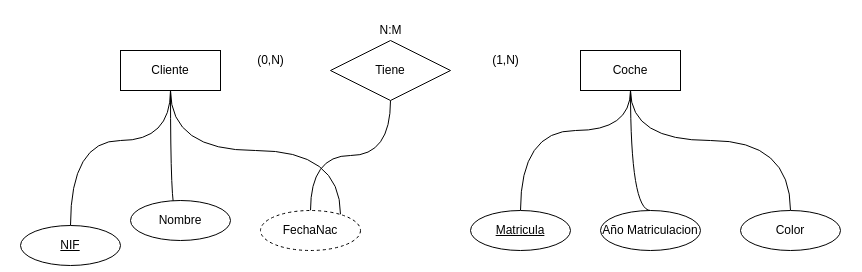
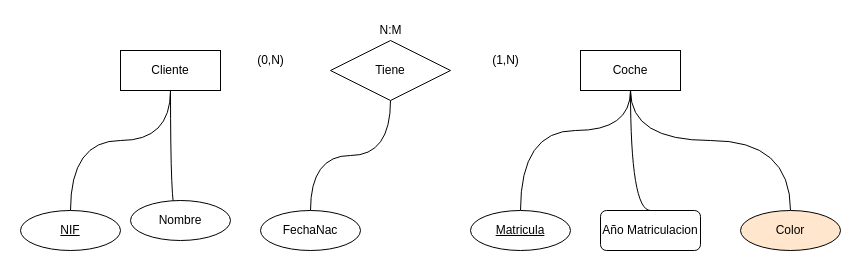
edge "Cliente" -- "FechaNac": removed
node "FechaNac": style dashed -> solid
node "Año Matriculacion": shape ellipse -> rounded rectangle
node "Color": fillcolor #ffffff -> #ffe6cc
node "NIF": moved (71, 246) -> (71, 231)
